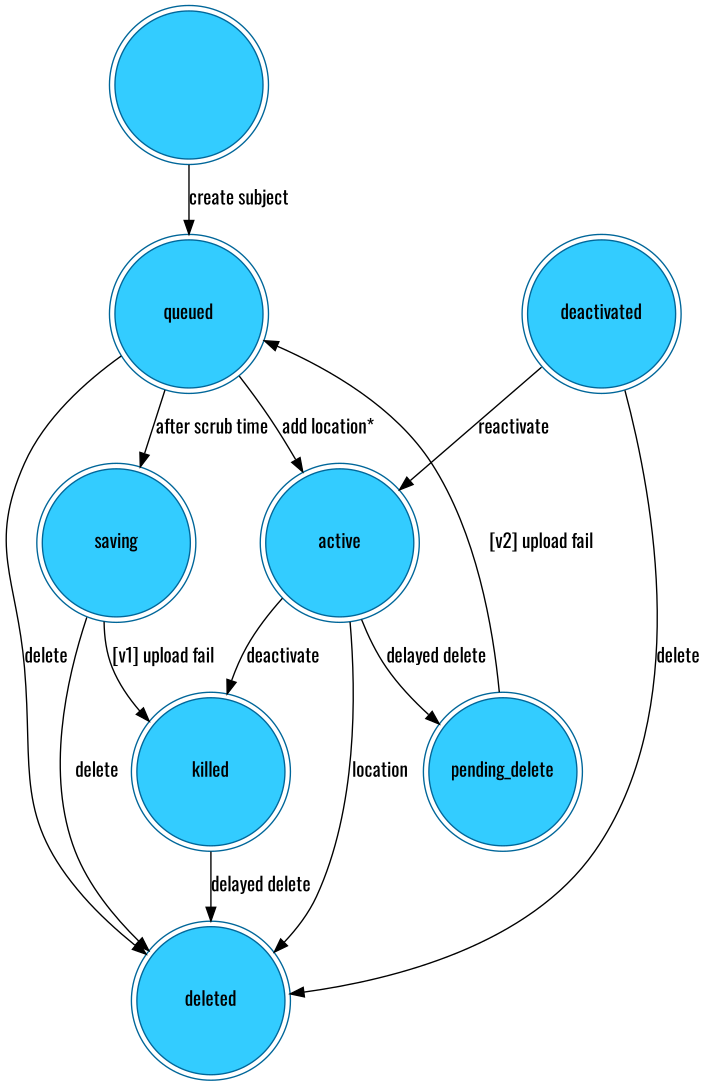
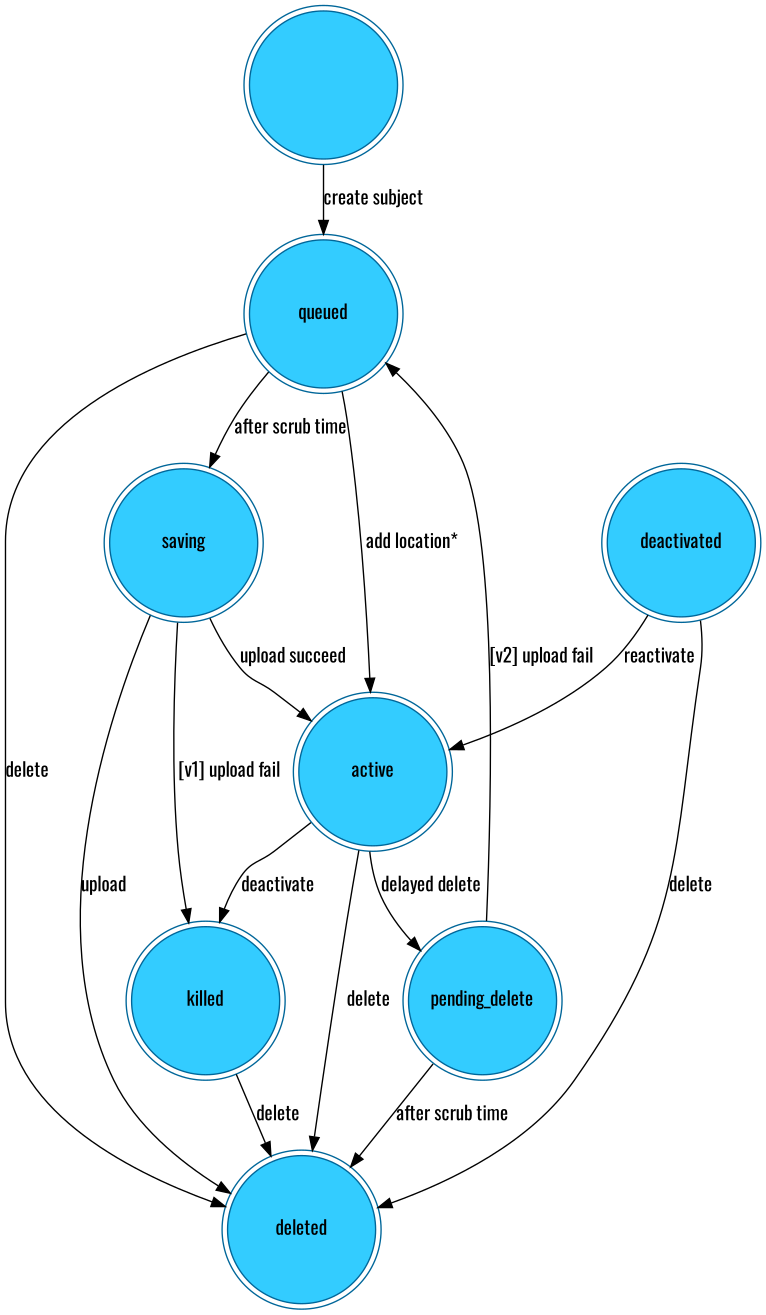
edge "saving" -> "active": added, label "upload succeed"
edge "saving" -> "deleted": label "delete" -> "upload"
edge "active" -> "deleted": label "location" -> "delete"
edge "killed" -> "deleted": label "delayed delete" -> "delete"
edge "pending_delete" -> "deleted": added, label "after scrub time"
